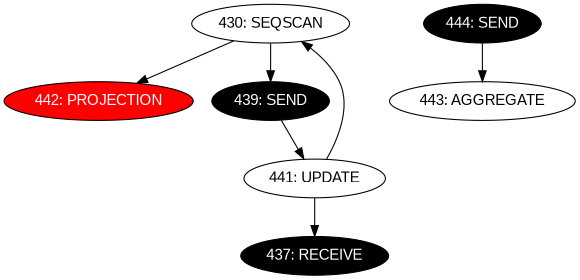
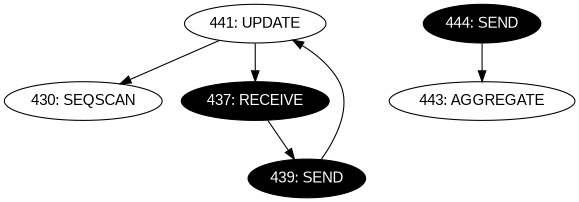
edge "430: SEQSCAN" -> "439: SEND": now "437: RECEIVE" -> "439: SEND"
node "442: PROJECTION": removed
